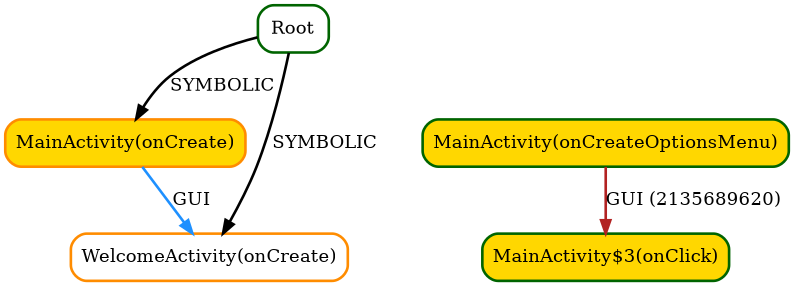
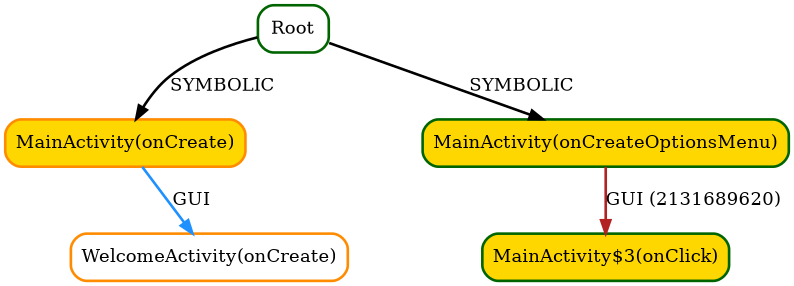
edge "Root" -> "WelcomeActivity(onCreate)": now "Root" -> "MainActivity(onCreateOptionsMenu)"
edge "MainActivity(onCreateOptionsMenu)" -> "MainActivity$3(onClick)": label "GUI (2135689620)" -> "GUI (2131689620)"
